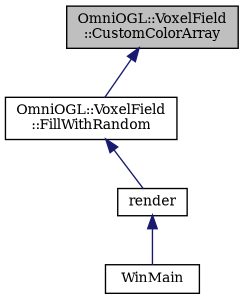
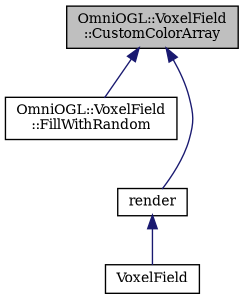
edge "render" -> "OmniOGL::VoxelField ::FillWithRandom": now "render" -> "OmniOGL::VoxelField ::CustomColorArray"
node "WinMain": label "WinMain" -> "VoxelField"
